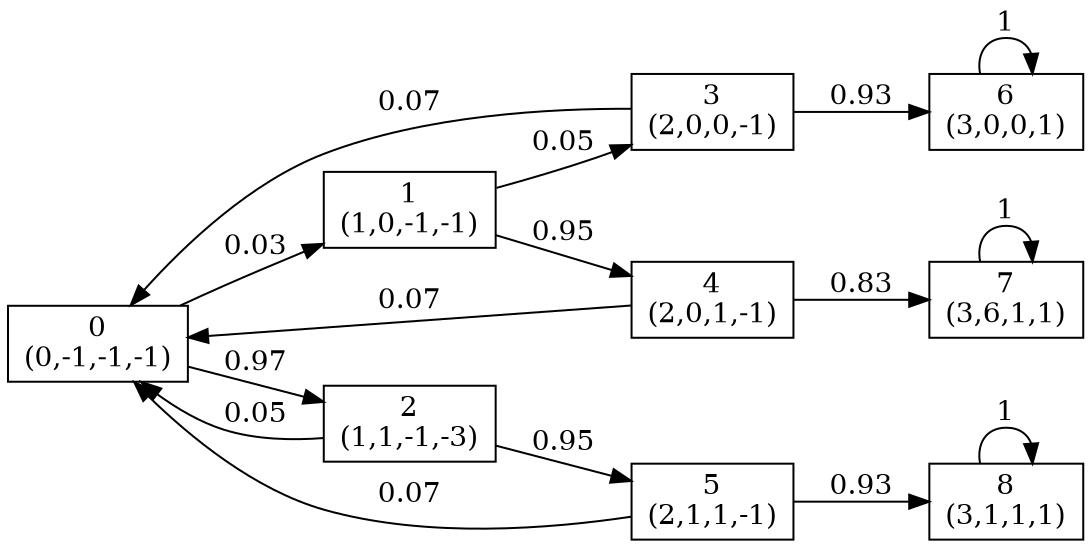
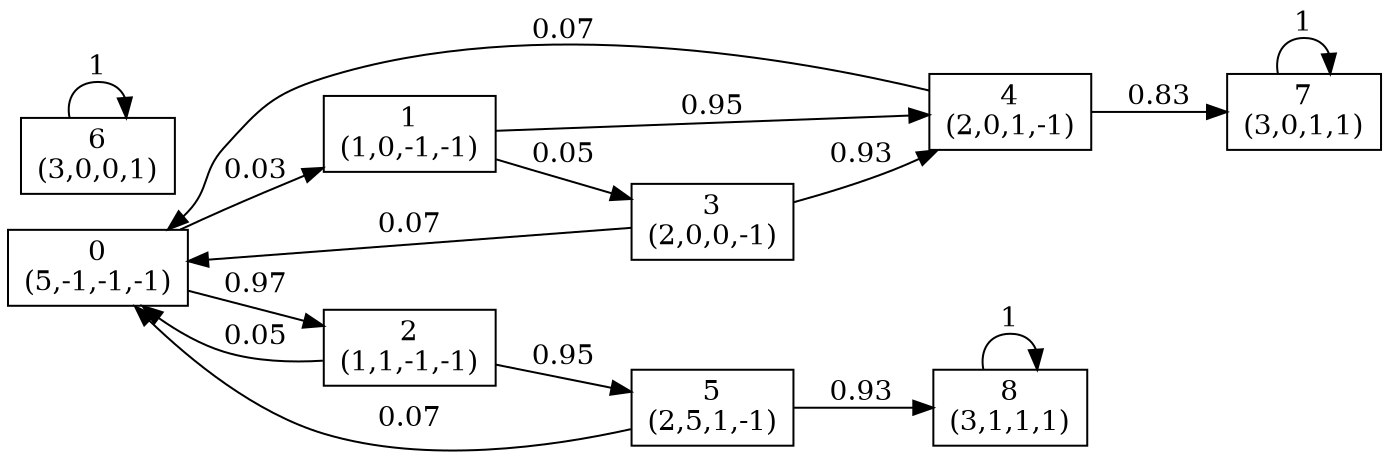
edge "3 (2,0,0,-1)" -> "6 (3,0,0,1)": now "3 (2,0,0,-1)" -> "4 (2,0,1,-1)"
node "7 (3,6,1,1)": label "7 (3,6,1,1)" -> "7 (3,0,1,1)"
node "0 (0,-1,-1,-1)": label "0 (0,-1,-1,-1)" -> "0 (5,-1,-1,-1)"
node "2 (1,1,-1,-3)": label "2 (1,1,-1,-3)" -> "2 (1,1,-1,-1)"
node "5 (2,1,1,-1)": label "5 (2,1,1,-1)" -> "5 (2,5,1,-1)"
